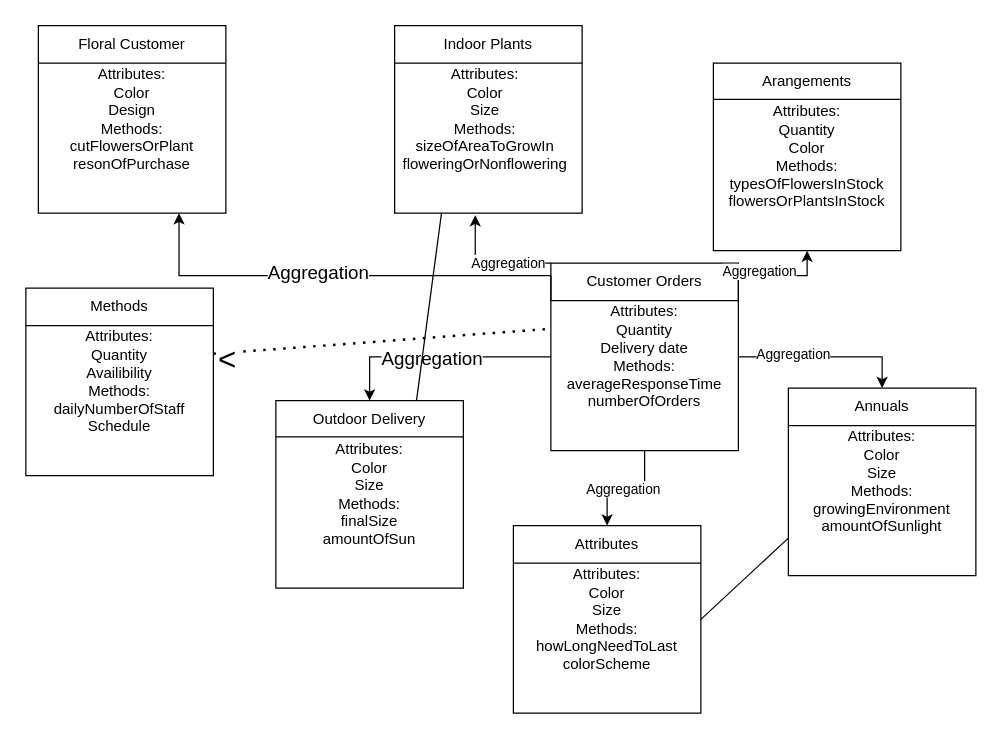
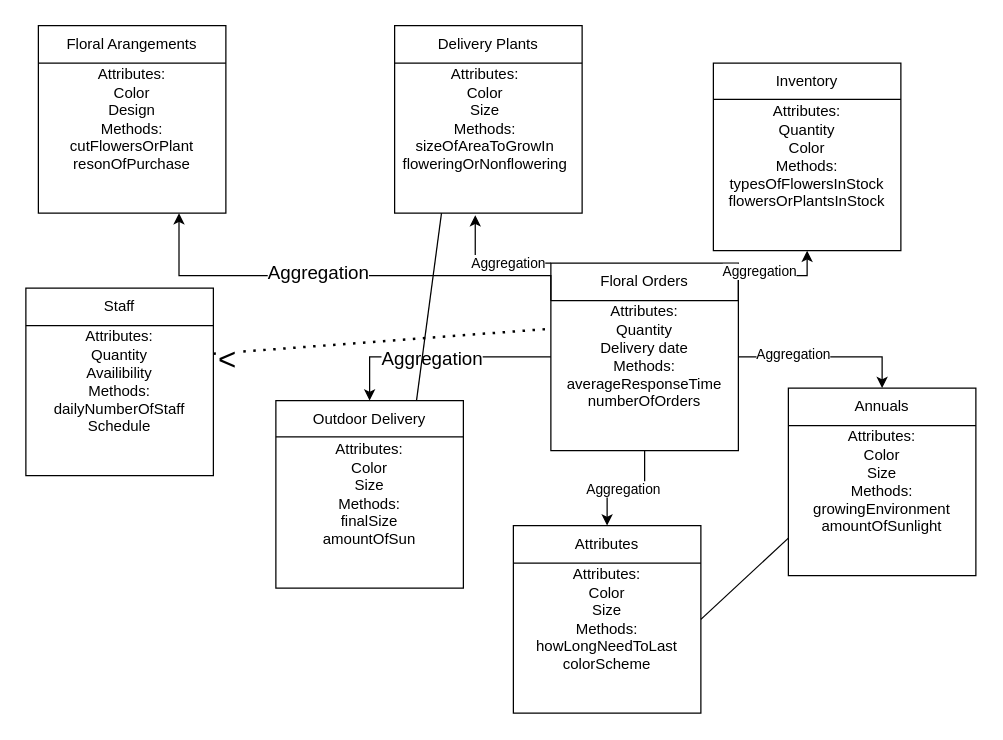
node "Floral Customer": label "Floral Customer" -> "Floral Arangements"
node "Indoor Plants": label "Indoor Plants" -> "Delivery Plants"
node "Arangements": label "Arangements" -> "Inventory"
node "Customer Orders": label "Customer Orders" -> "Floral Orders"
node "Methods": label "Methods" -> "Staff"
